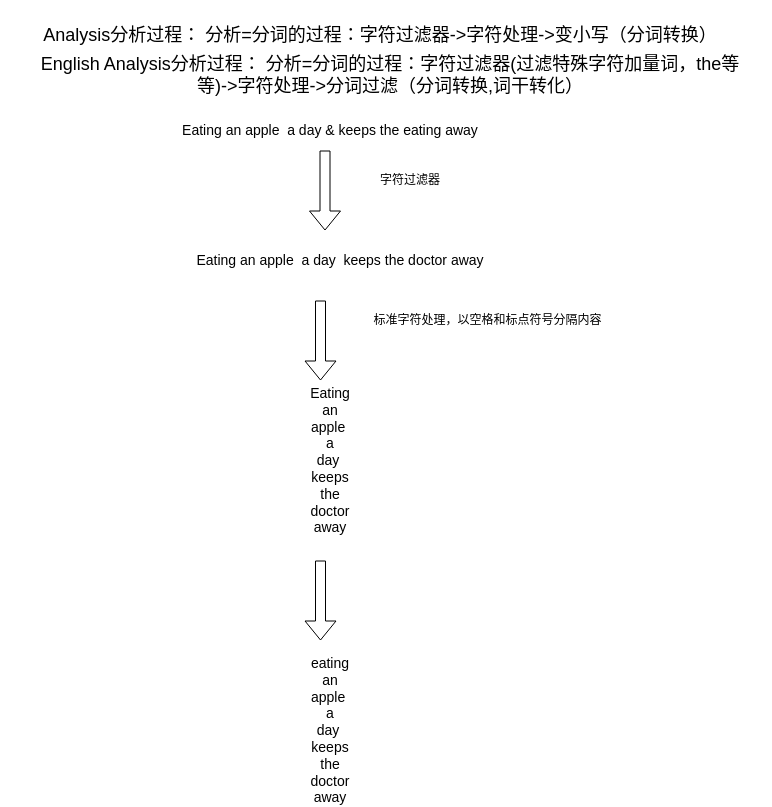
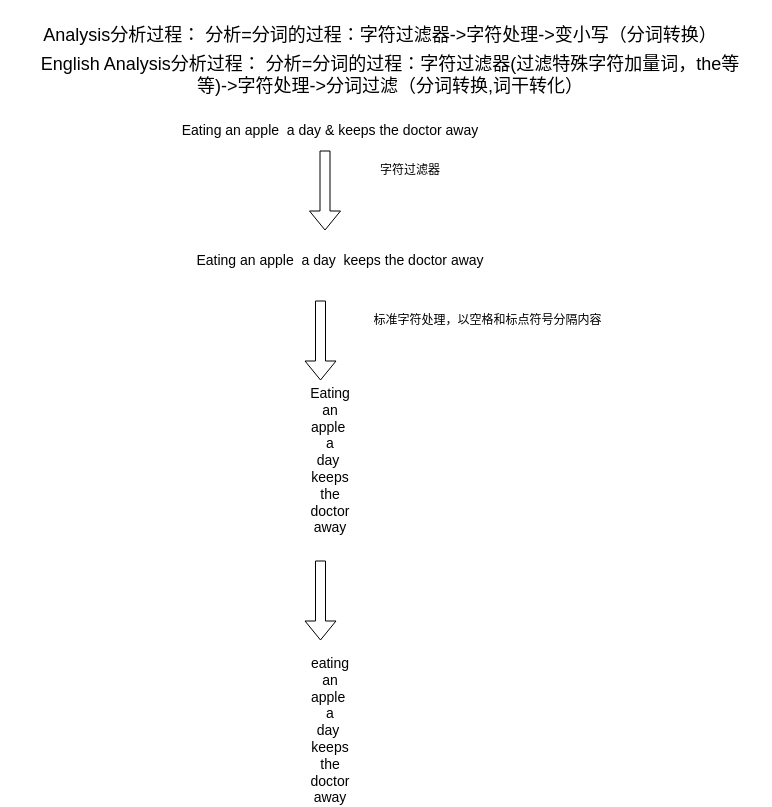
node "Eating an apple a day & keeps the eating away": label "Eating an apple a day & keeps the eating away" -> "Eating an apple a day & keeps the doctor away"
node "字符过滤器": moved (411, 181) -> (411, 171)
